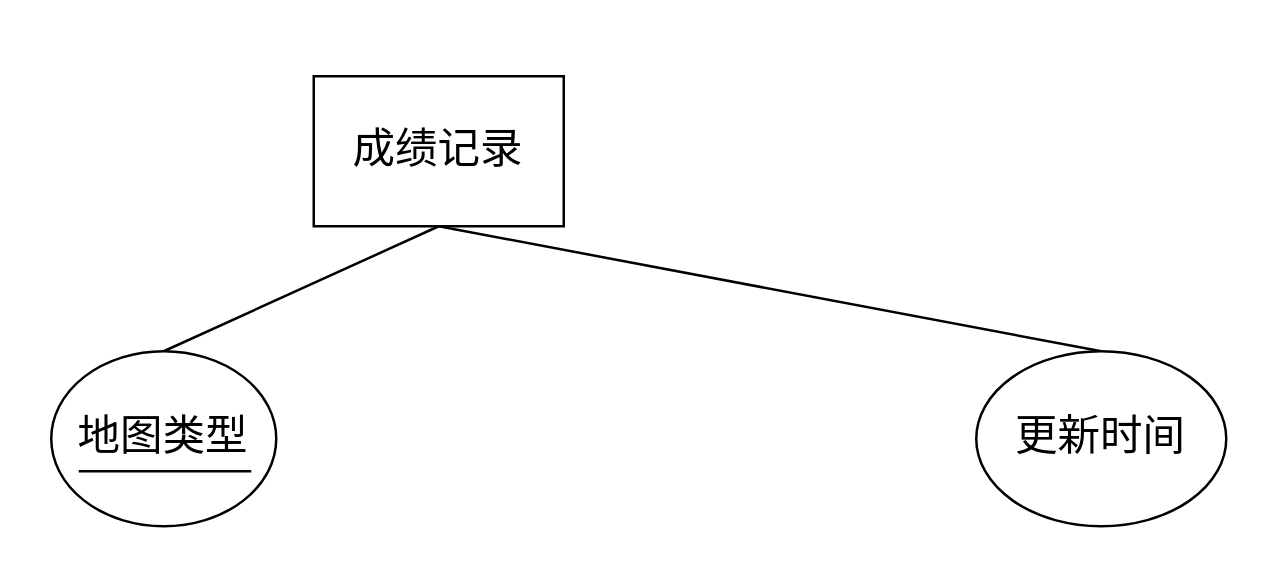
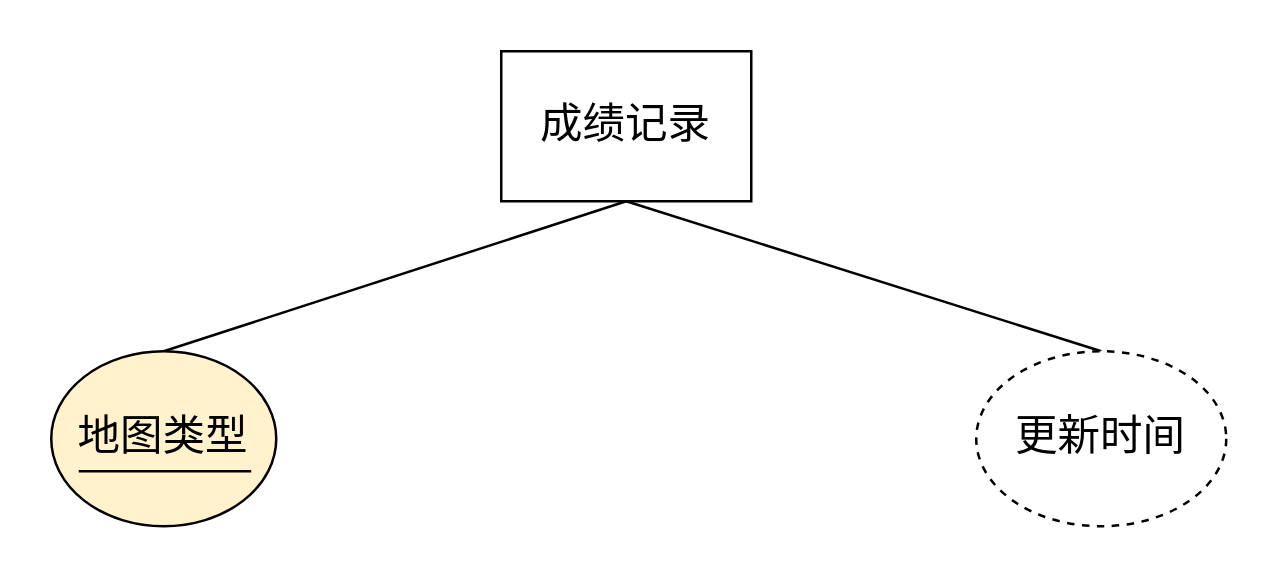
node "成绩记录": moved (439, 151) -> (626, 126)
node "地图类型": fillcolor #ffffff -> #fff2cc
node "更新时间": style solid -> dashed
